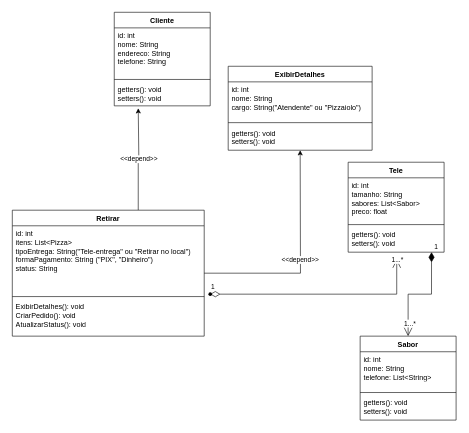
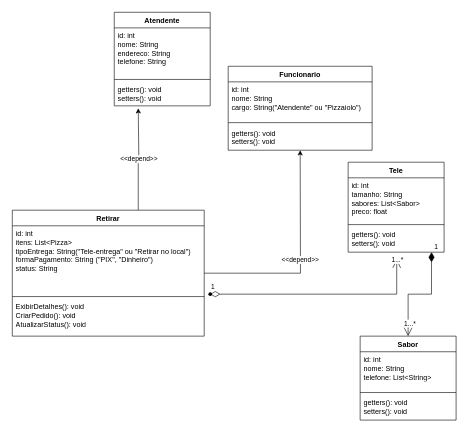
node "Cliente": label "Cliente" -> "Atendente"
node "ExibirDetalhes": label "ExibirDetalhes" -> "Funcionario"
